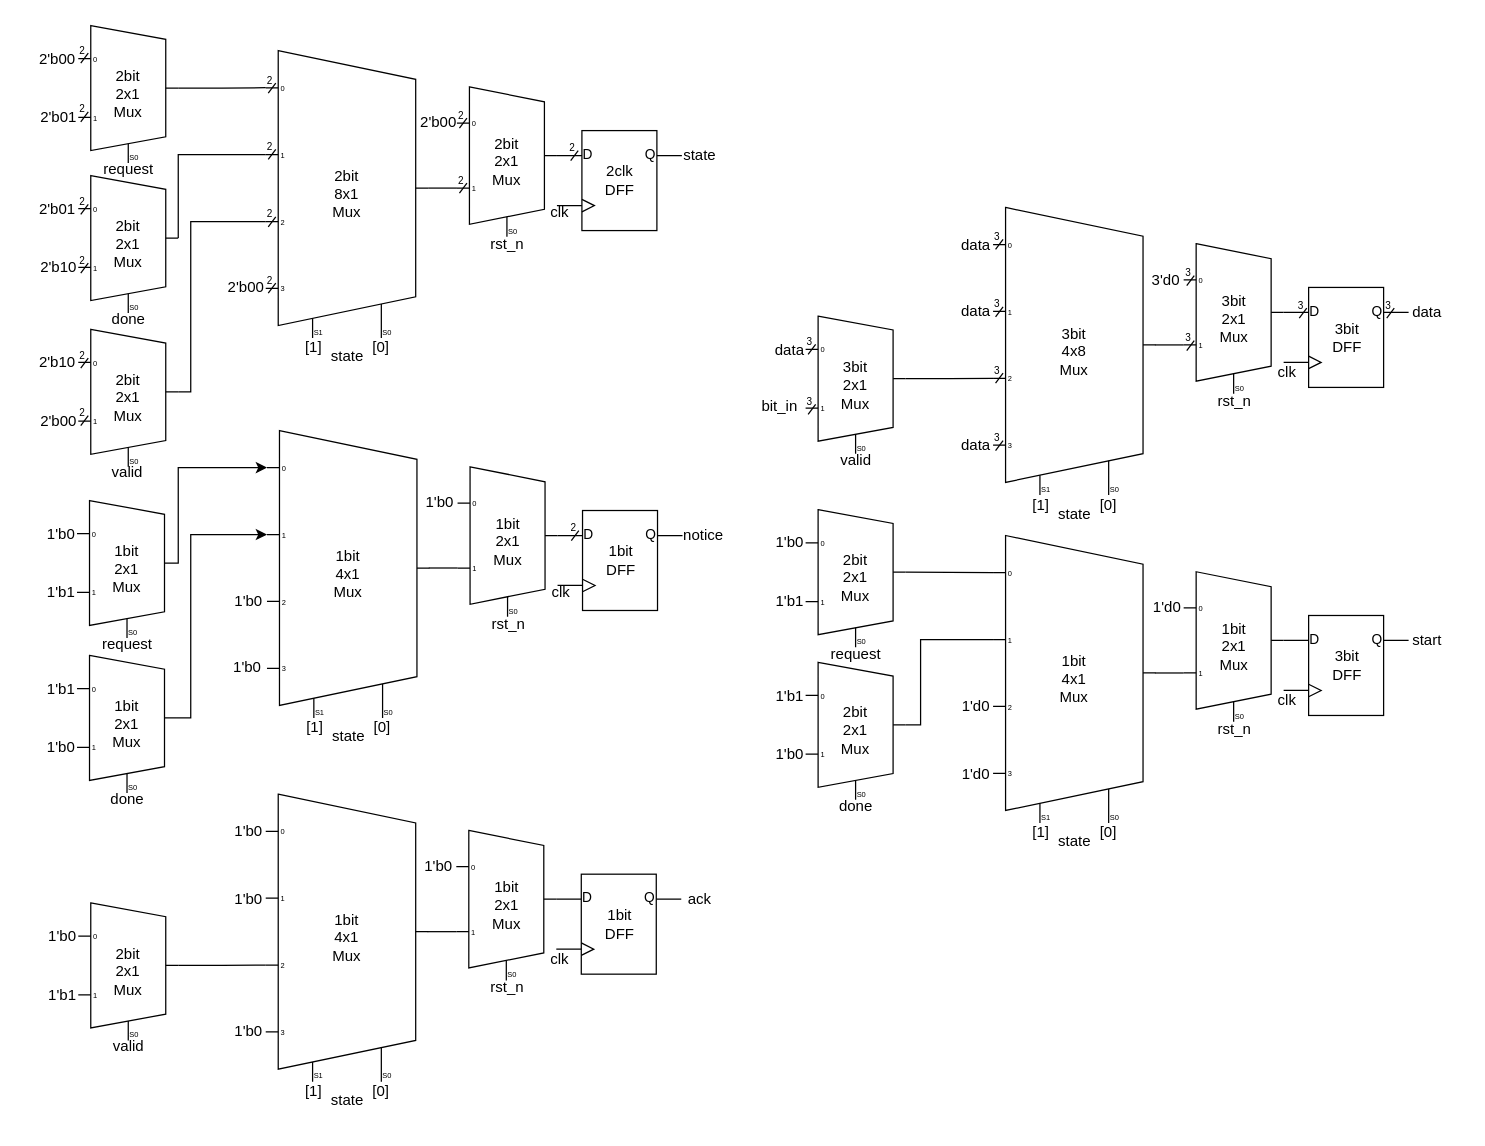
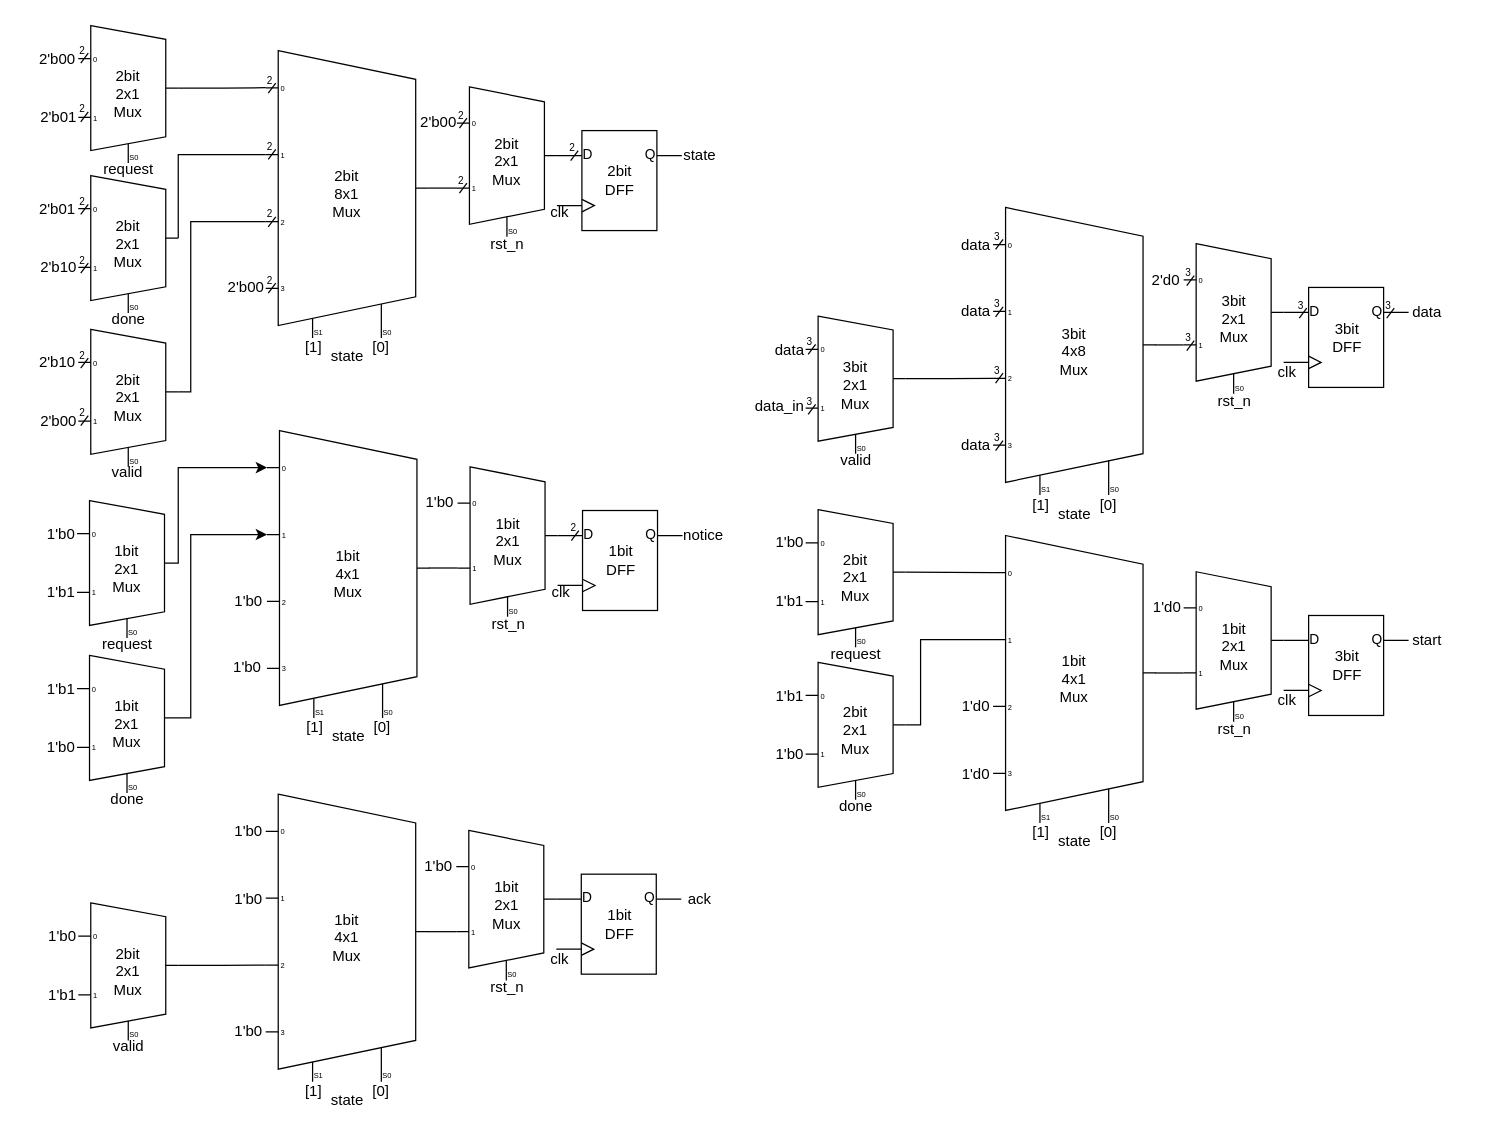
node "2clk DFF": label "2clk DFF" -> "2bit DFF"
node "3'd0": label "3'd0" -> "2'd0"
node "bit_in": label "bit_in" -> "data_in"
